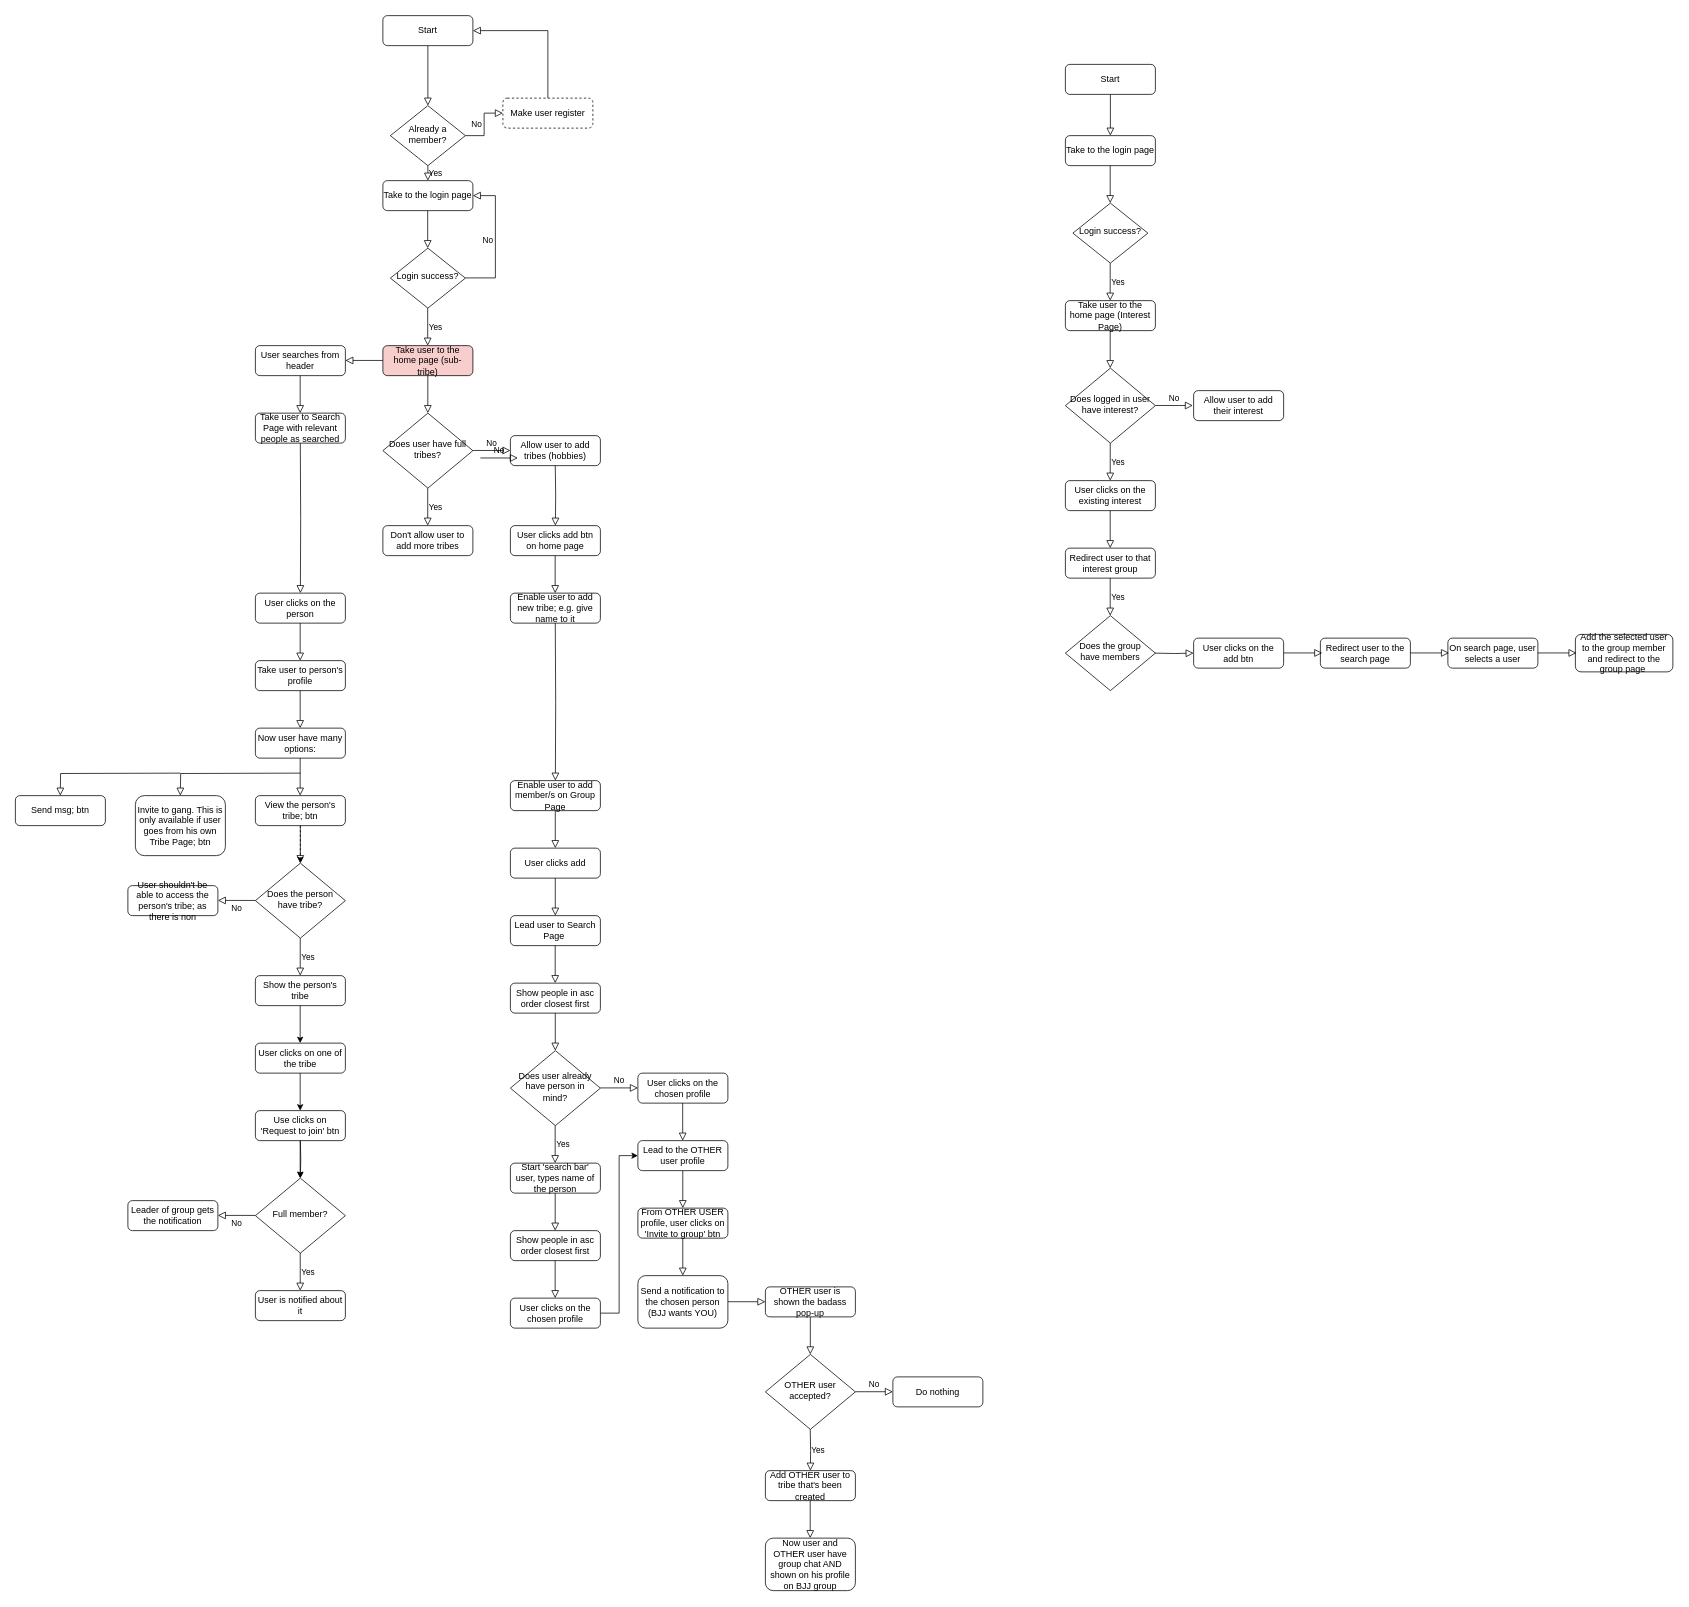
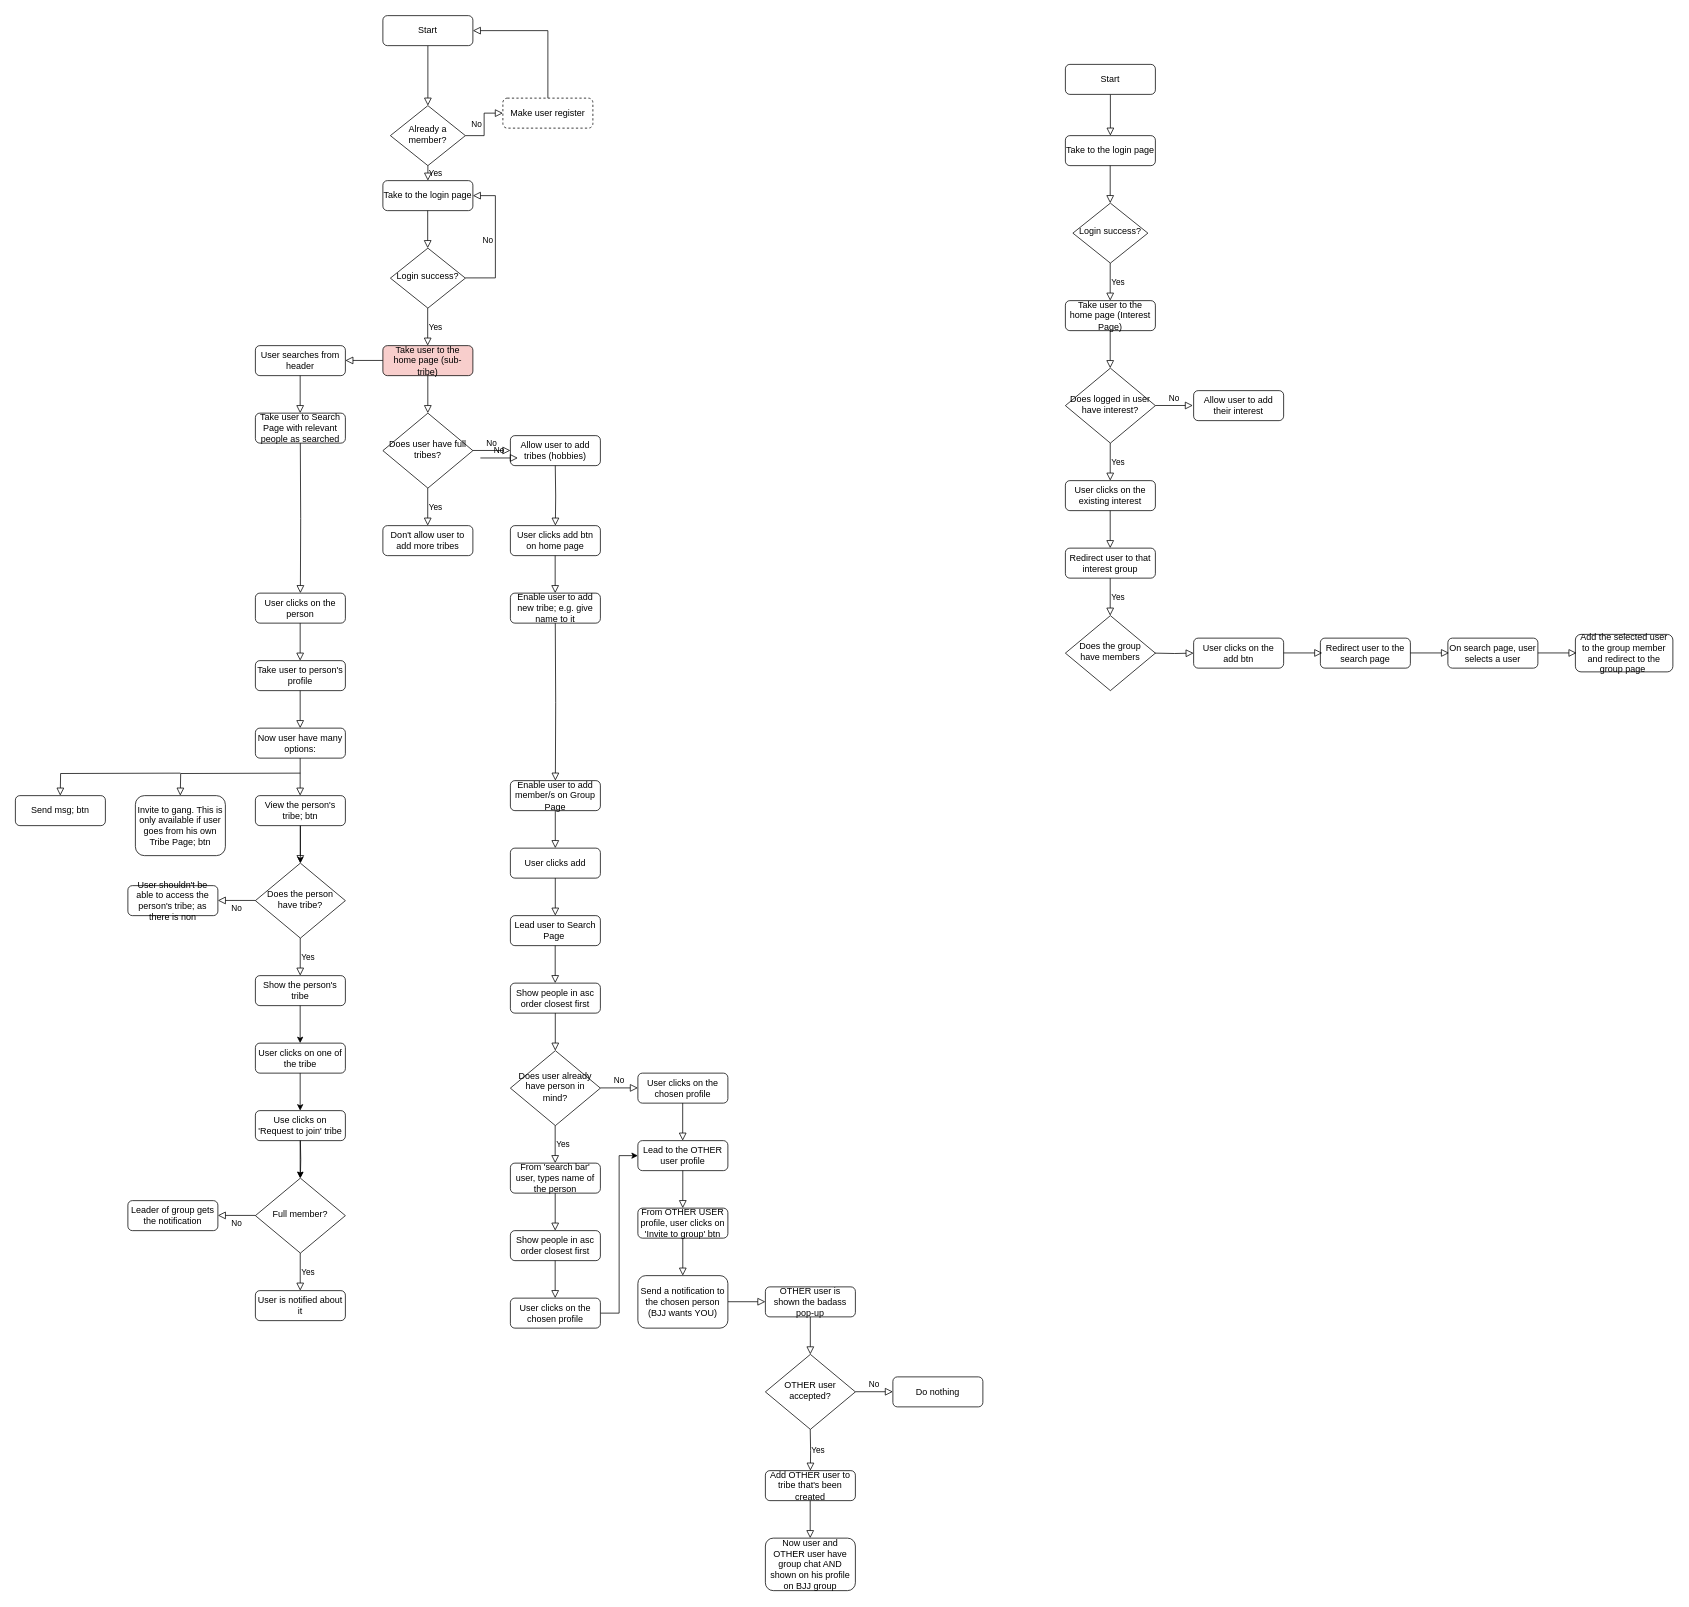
edge "View the person's tribe; btn" -> "Does the person have tribe?": style dashed -> solid
node "Use clicks on 'Request to join' btn": label "Use clicks on 'Request to join' btn" -> "Use clicks on 'Request to join' tribe"
node "Start 'search bar' user, types name of the person": label "Start 'search bar' user, types name of the person" -> "From 'search bar' user, types name of the person"
